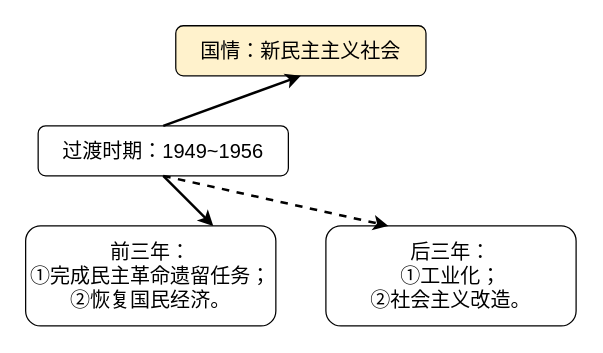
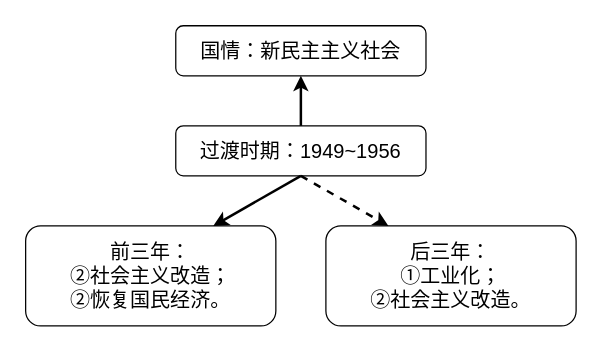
node "国情：新民主主义社会": fillcolor #fff2cc -> #ffffff
node "过渡时期：1949~1956": moved (163, 151) -> (301, 151)
node "前三年： ①完成民主革命遗留任务； ②恢复国民经济。": label "前三年： ①完成民主革命遗留任务； ②恢复国民经济。" -> "前三年： ②社会主义改造； ②恢复国民经济。"
